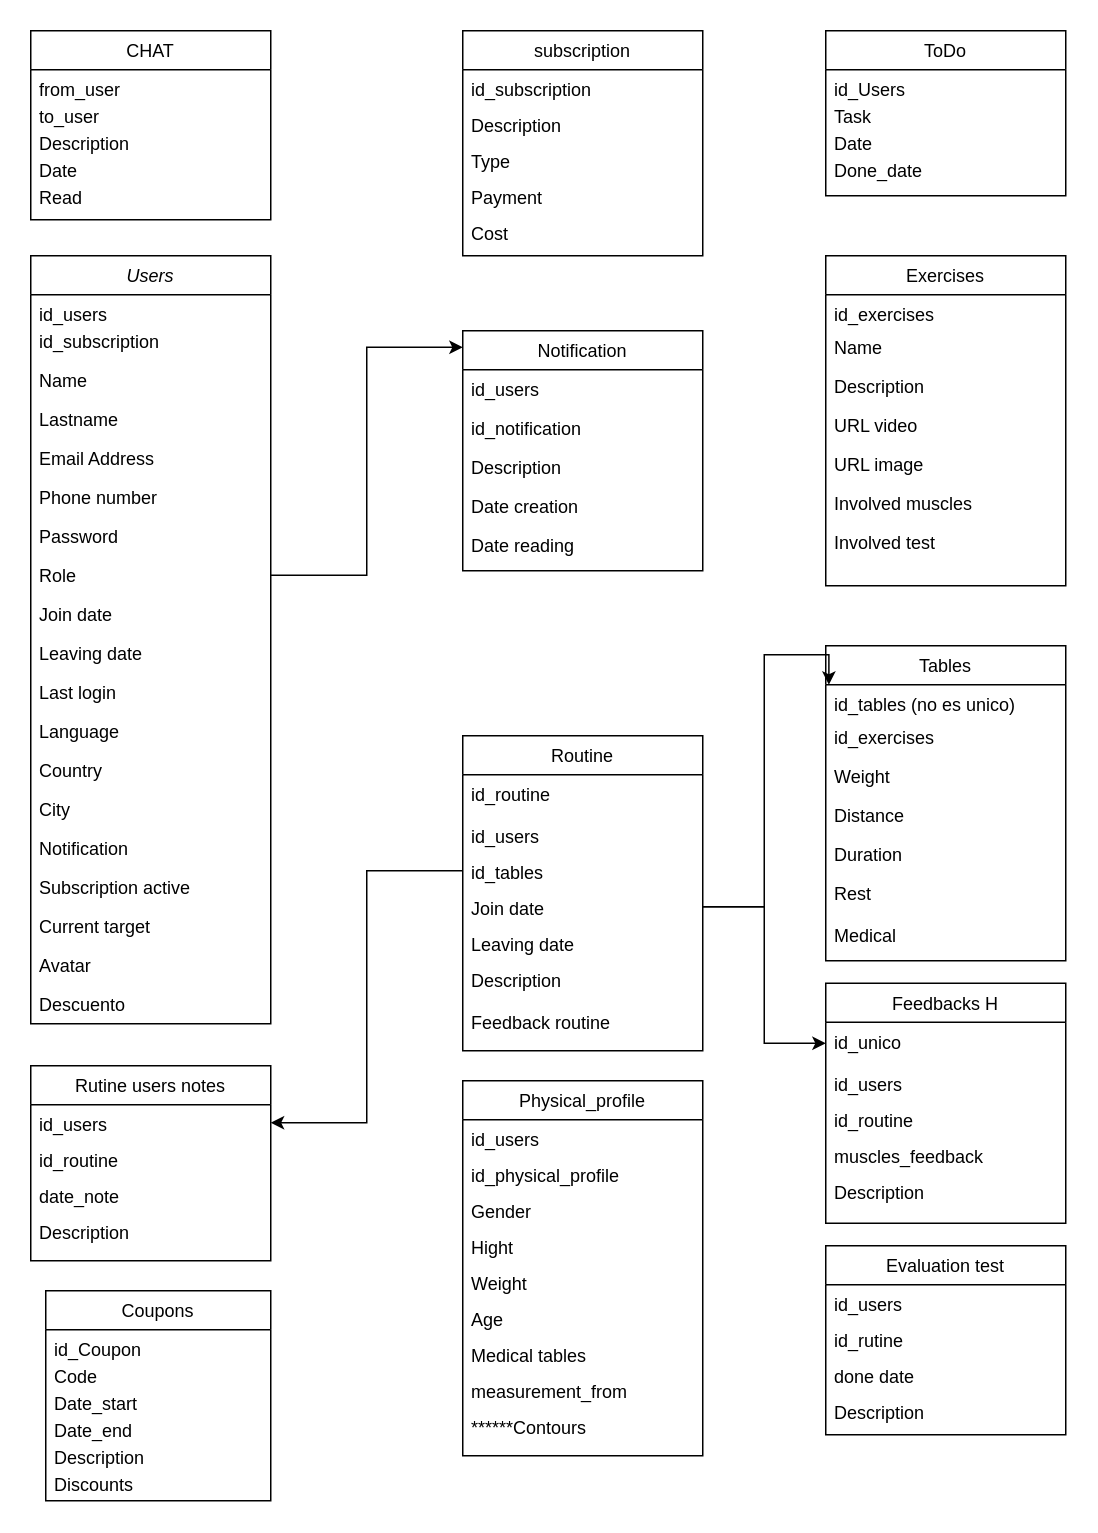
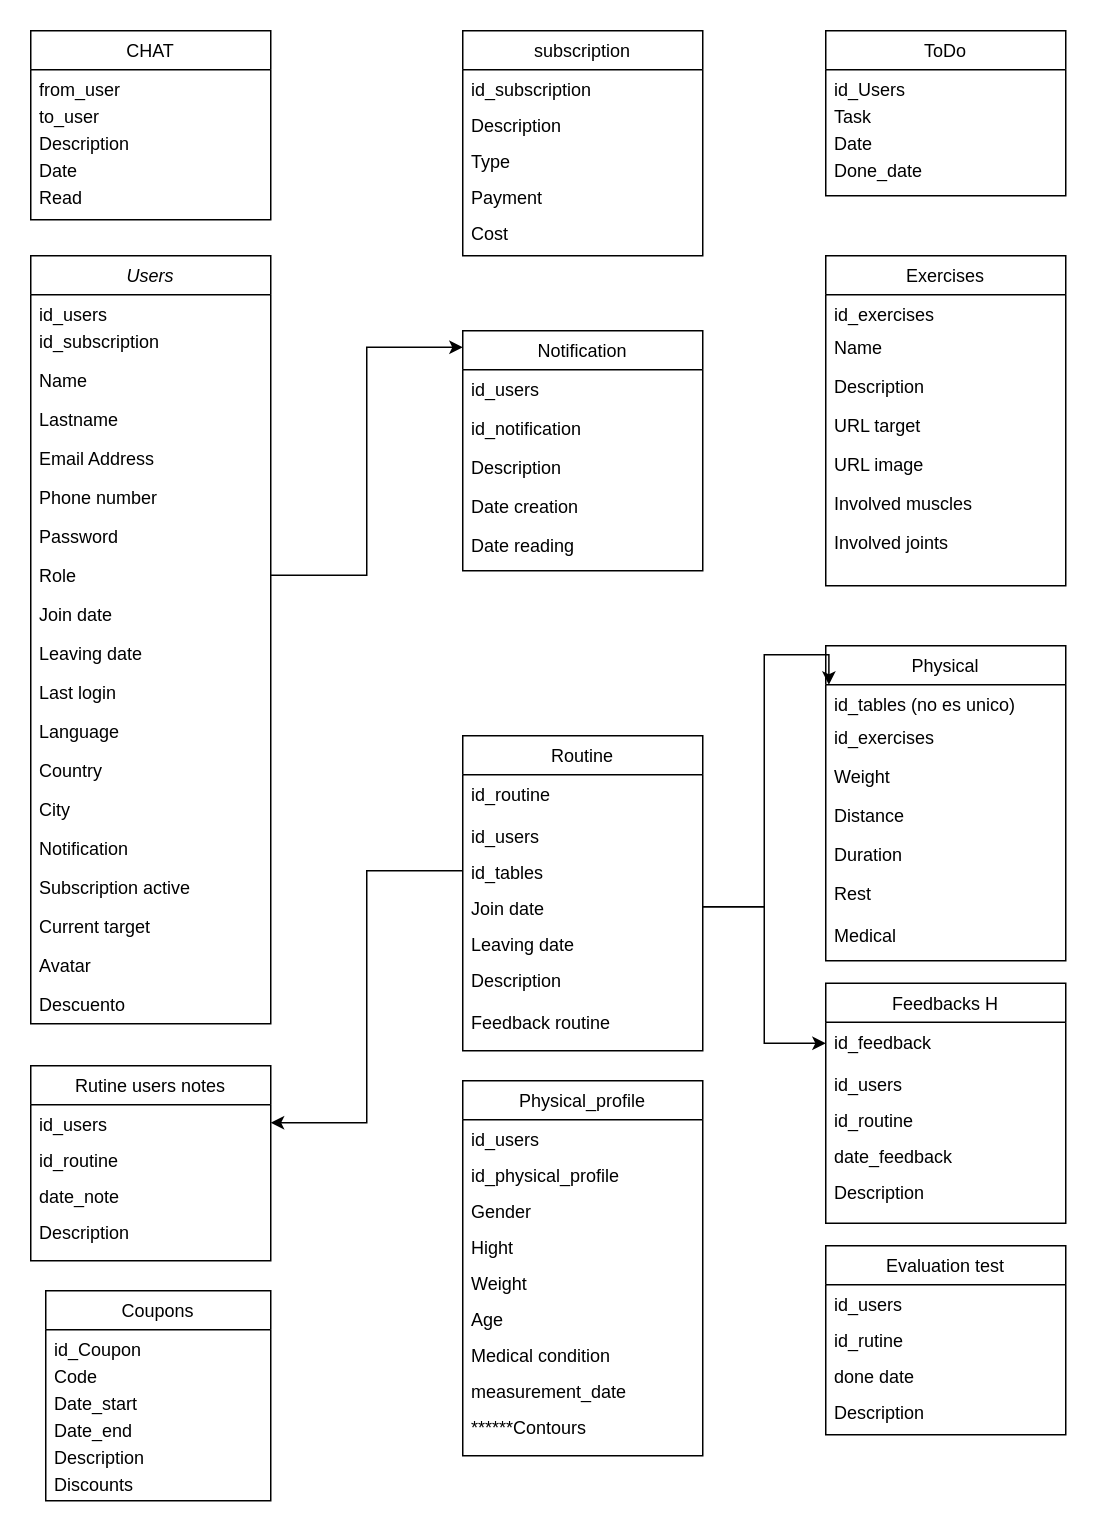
node "URL video": label "URL video" -> "URL target"
node "Involved test": label "Involved test" -> "Involved joints"
node "Tables": label "Tables" -> "Physical"
node "id_unico": label "id_unico" -> "id_feedback"
node "muscles_feedback": label "muscles_feedback" -> "date_feedback"
node "Medical tables": label "Medical tables" -> "Medical condition"
node "measurement_from": label "measurement_from" -> "measurement_date"
